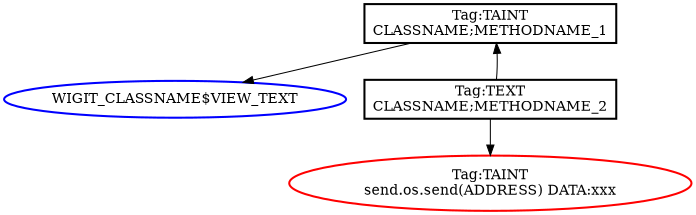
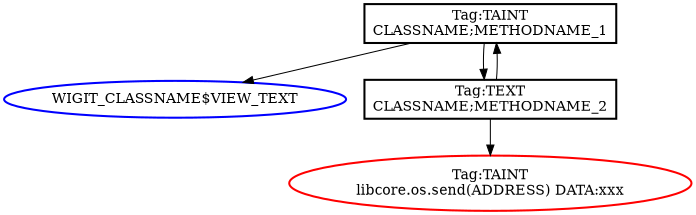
edge "Tag:TAINT CLASSNAME;METHODNAME_1" -> "Tag:TEXT CLASSNAME;METHODNAME_2": added
node "Tag:TAINT send.os.send(ADDRESS) DATA:xxx": label "Tag:TAINT send.os.send(ADDRESS) DATA:xxx" -> "Tag:TAINT libcore.os.send(ADDRESS) DATA:xxx"
